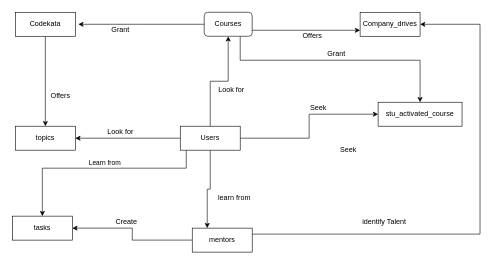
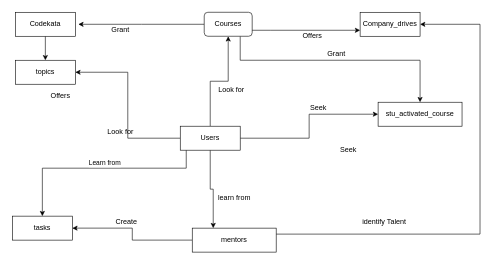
node "topics": moved (45, 138) -> (45, 72)
node "mentors": size 60x24 -> 84x24
